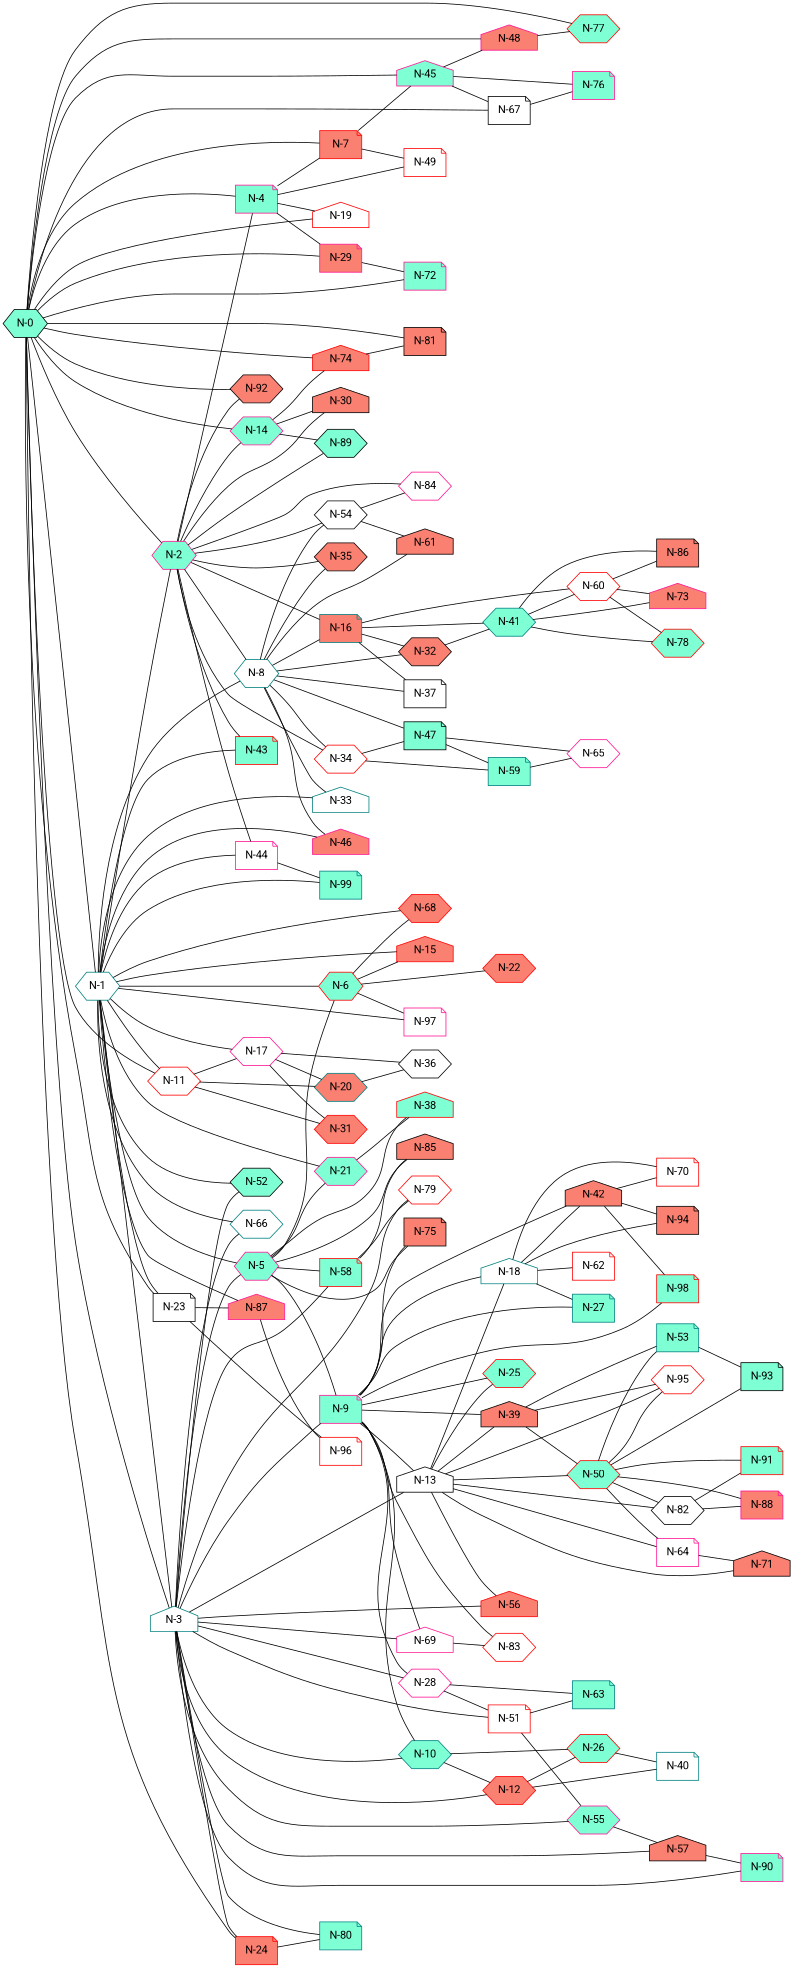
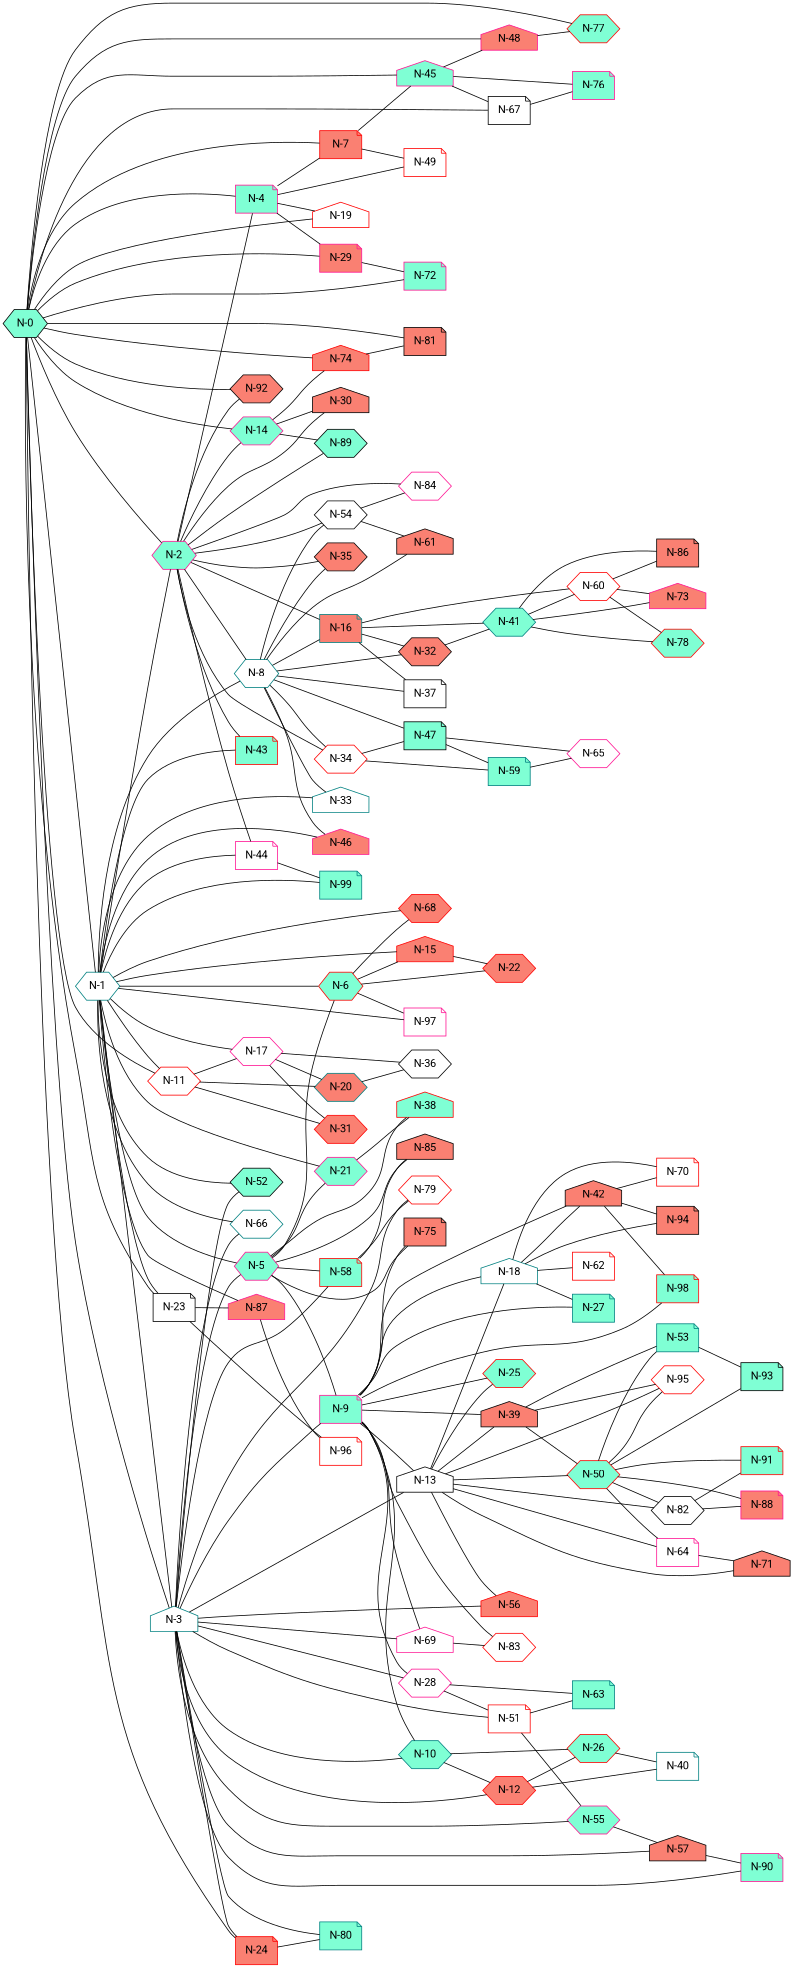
edge "N-15" -- "N-22": added
